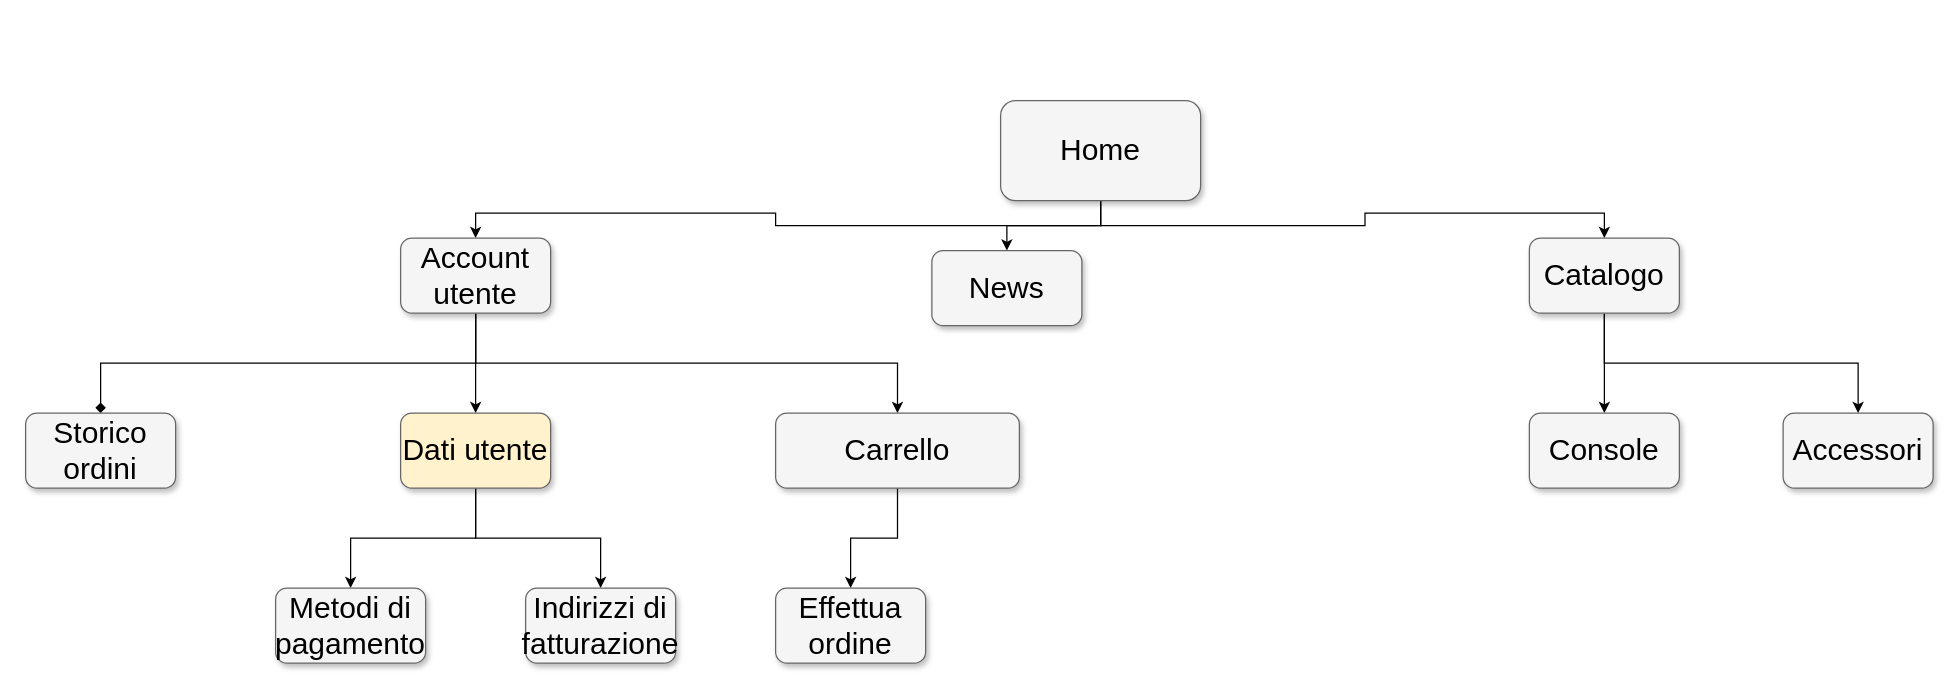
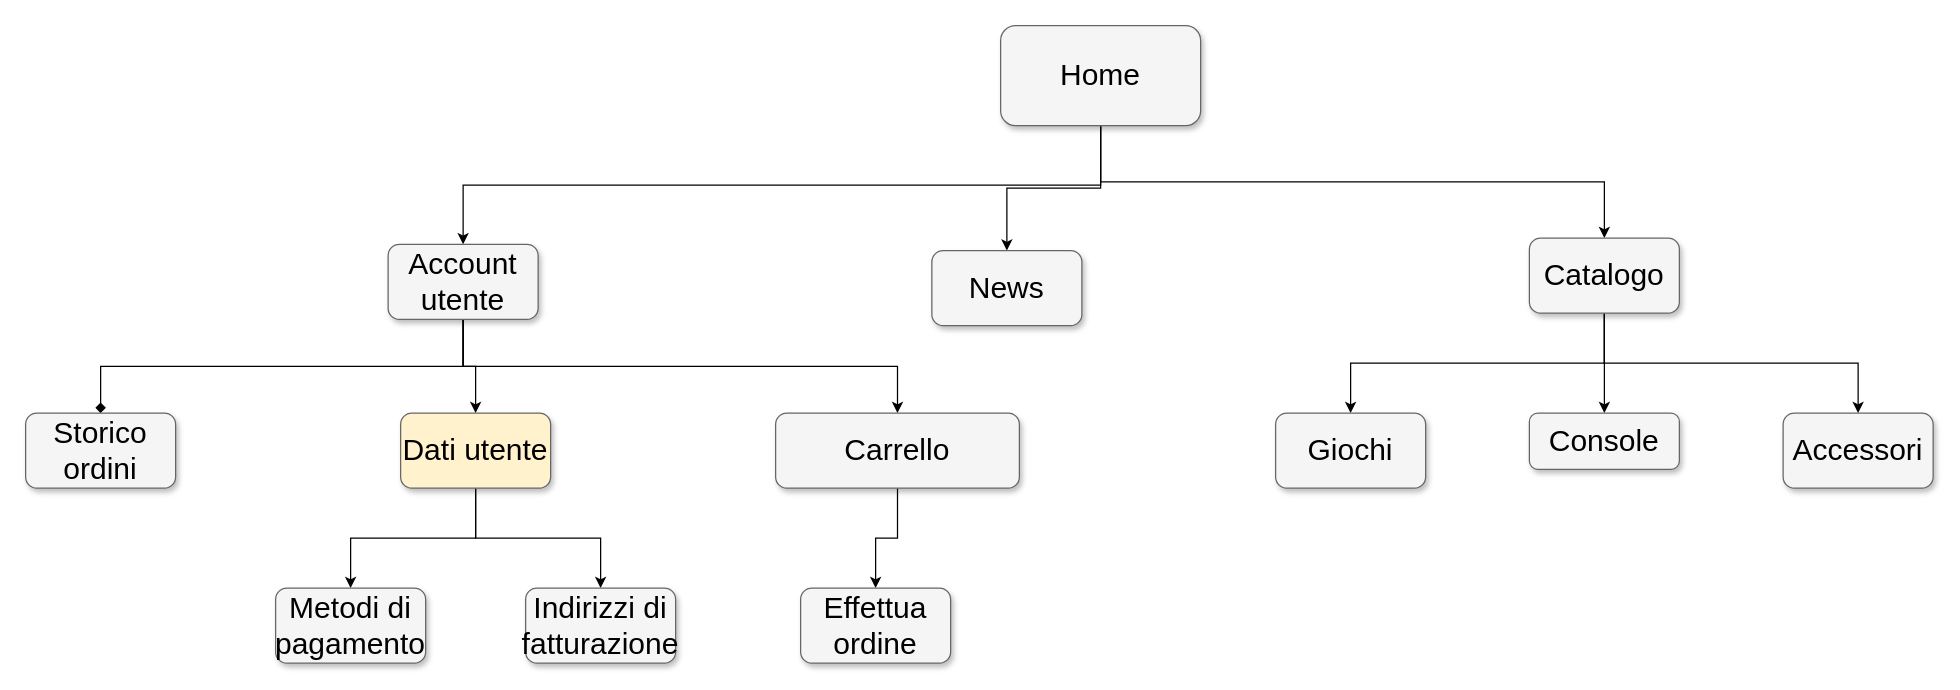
node "Home": moved (1101, 151) -> (1101, 76)
node "Account utente": moved (476, 276) -> (463, 282)
edge "Catalogo" -> "Giochi": added
node "Giochi": added
node "Console": size 150x75 -> 150x56
node "Effettua ordine": moved (851, 626) -> (876, 626)
